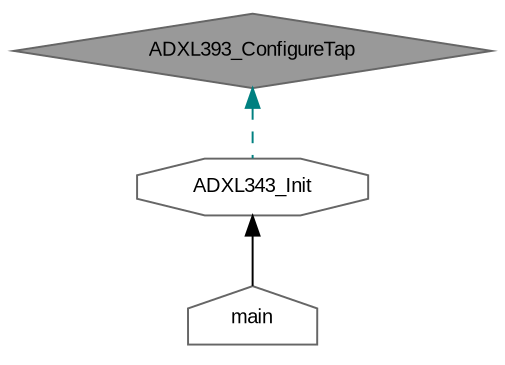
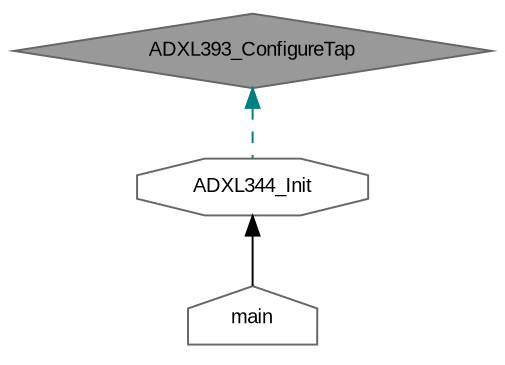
node "ADXL343_Init": label "ADXL343_Init" -> "ADXL344_Init"
